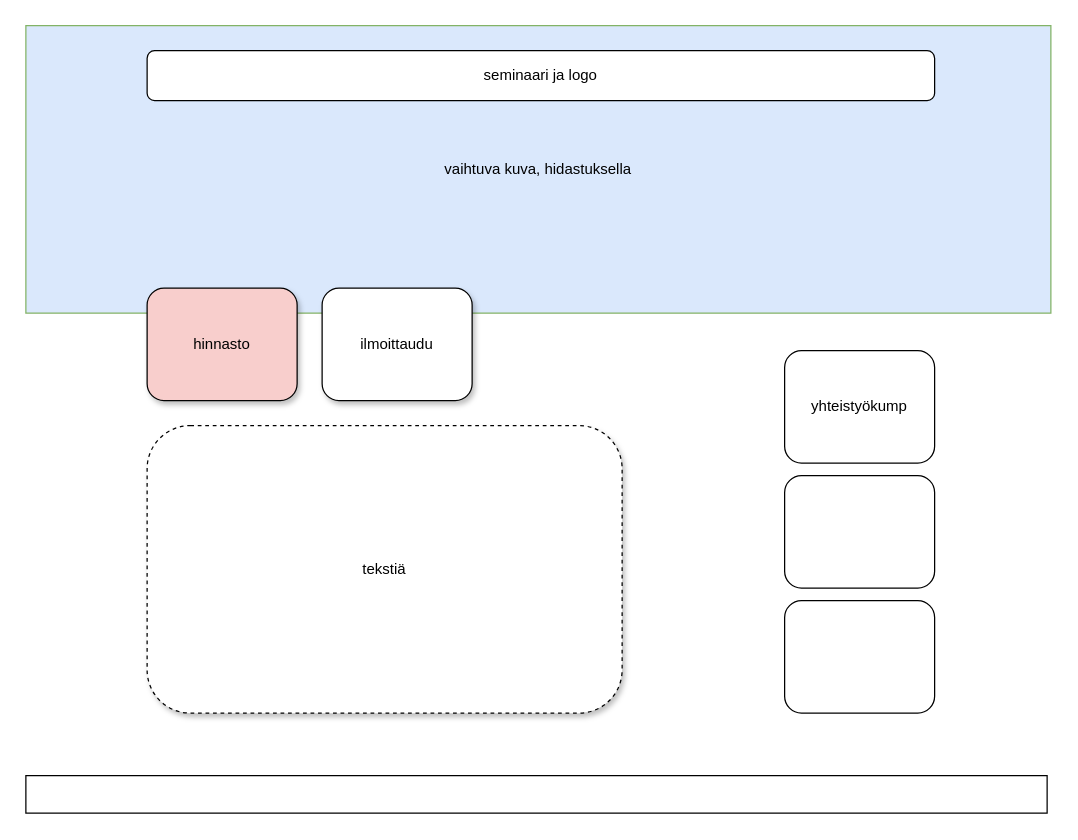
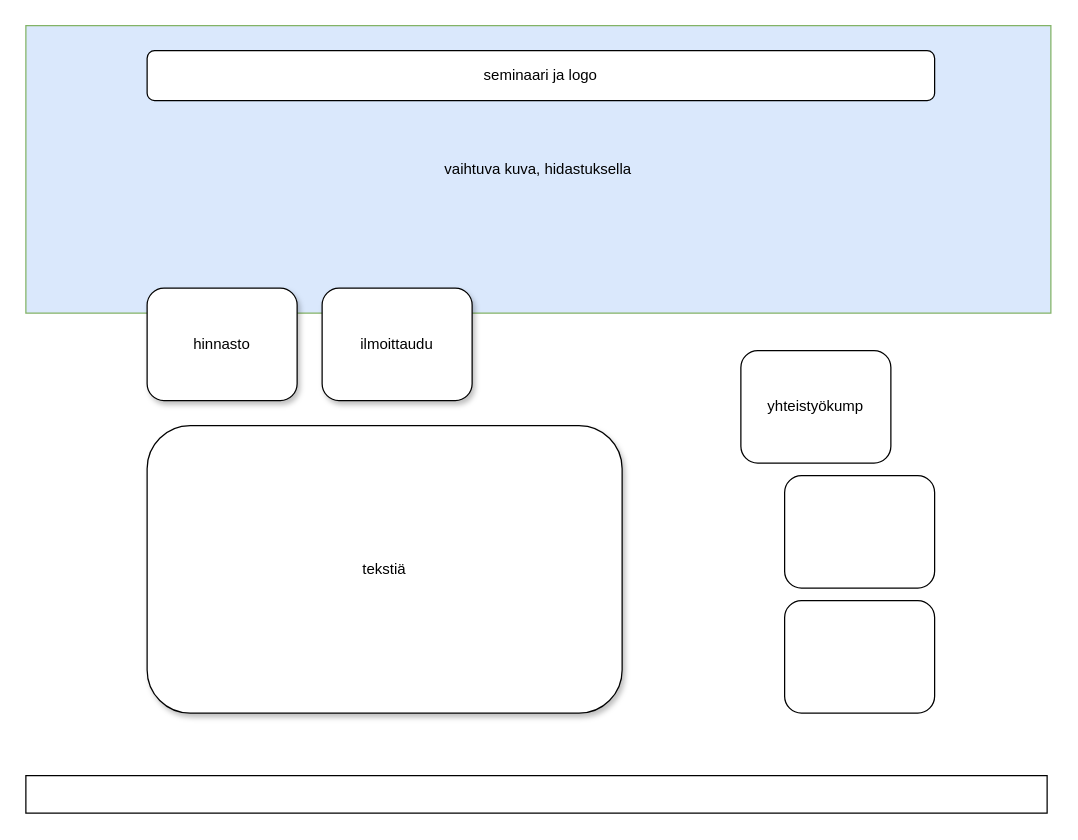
node "hinnasto": fillcolor #f8cecc -> #ffffff
node "yhteistyökump": moved (859, 407) -> (816, 407)
node "tekstiä": style dashed -> solid
